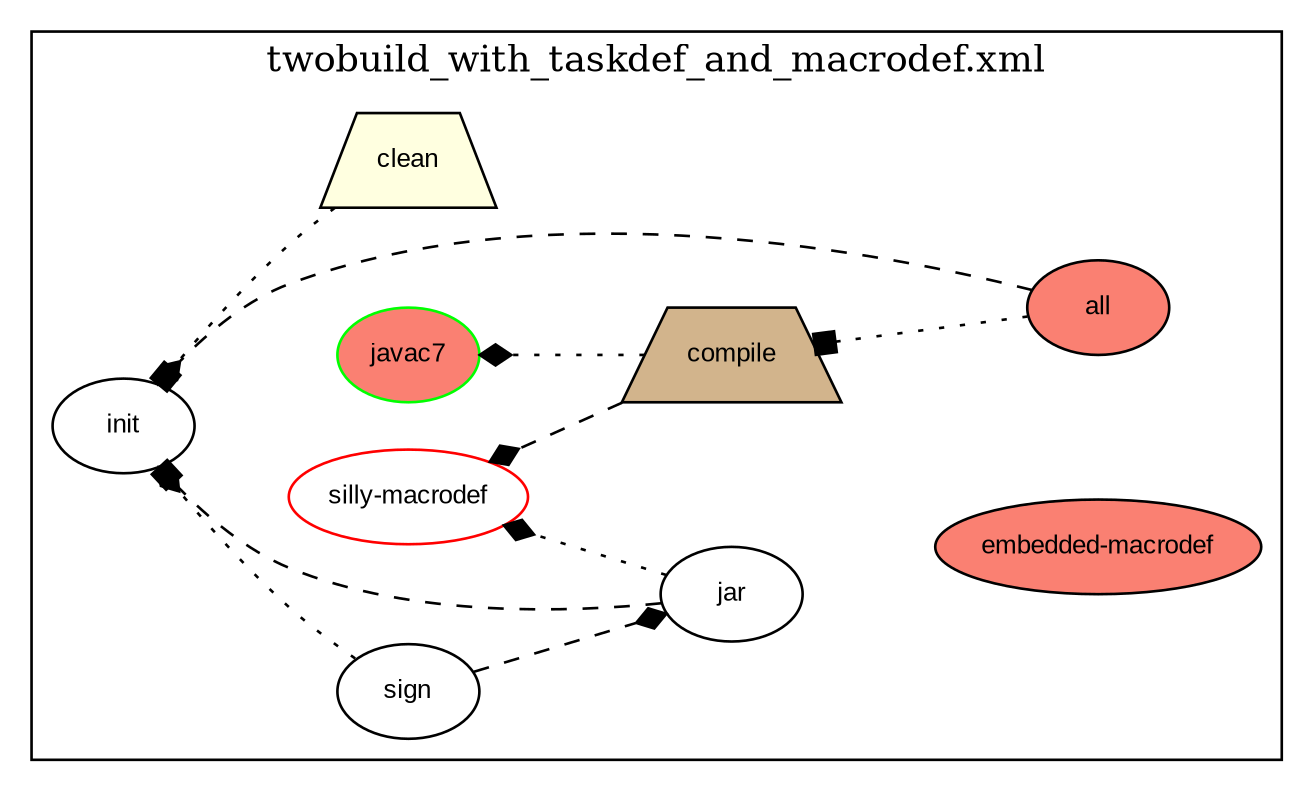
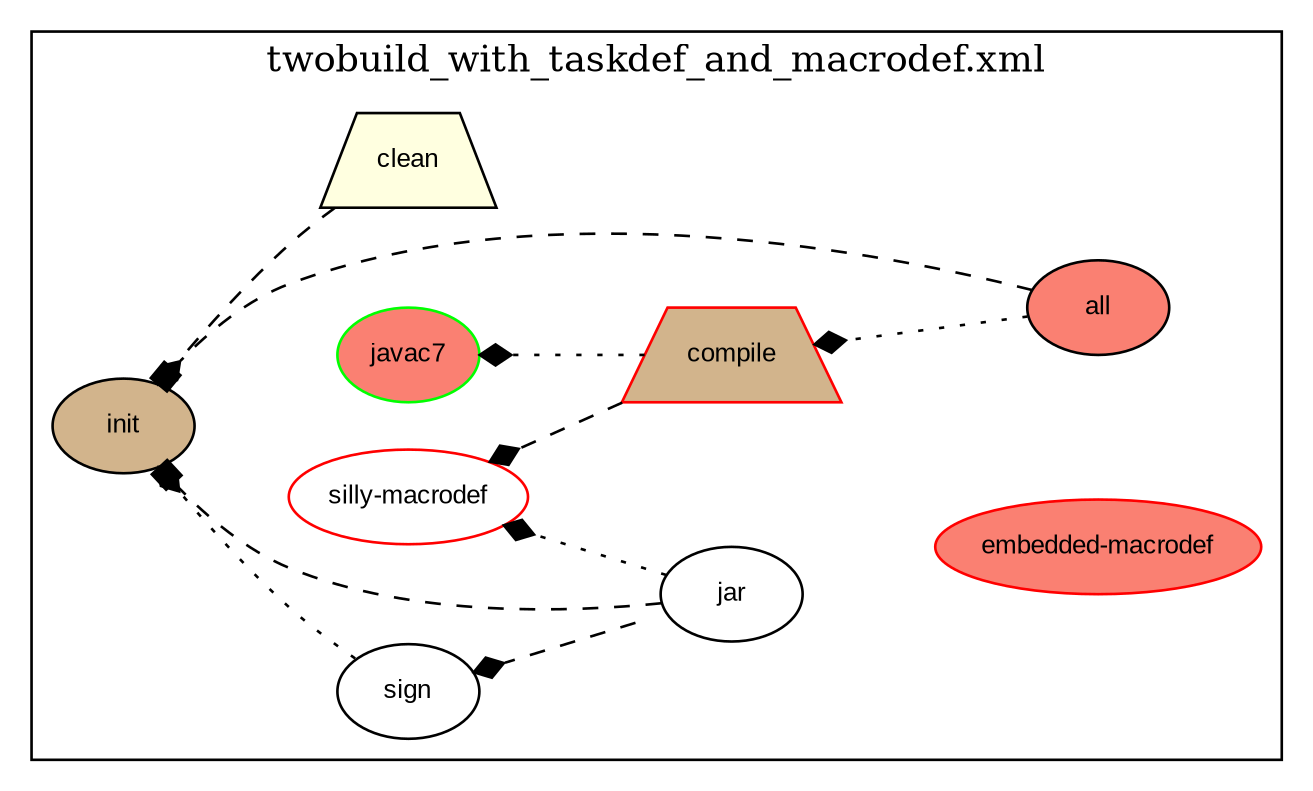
edge "clean" -> "init": style dotted -> dashed
edge "all" -> "compile": arrowhead box -> diamond
node "compile": color black -> red
node "init": fillcolor white -> tan
node "embedded-macrodef": color black -> red
edge "sign" -> "jar": reversed
